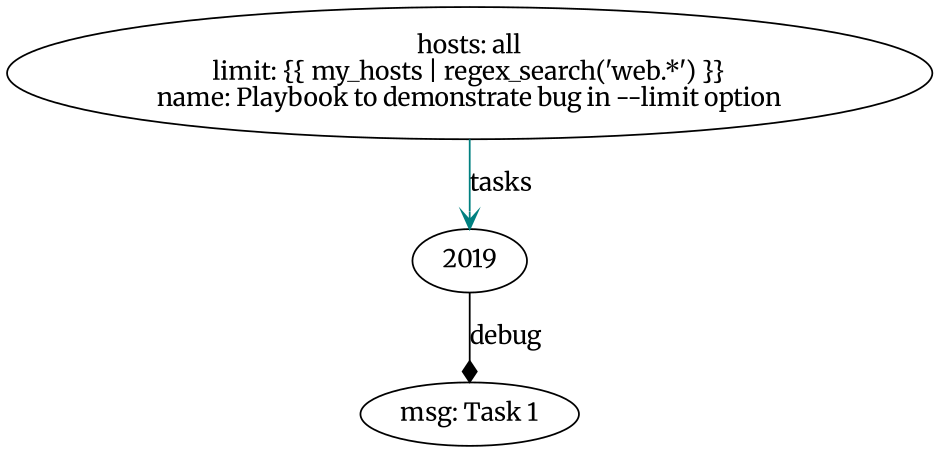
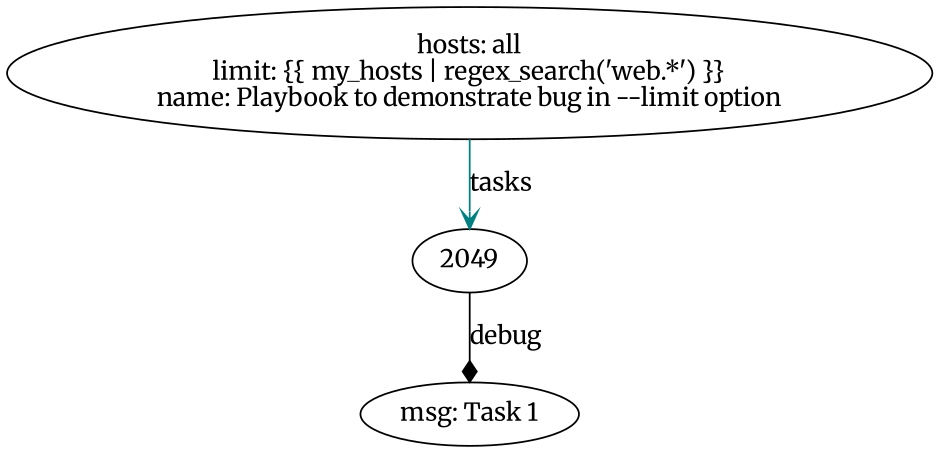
node "2019": label "2019" -> "2049"
